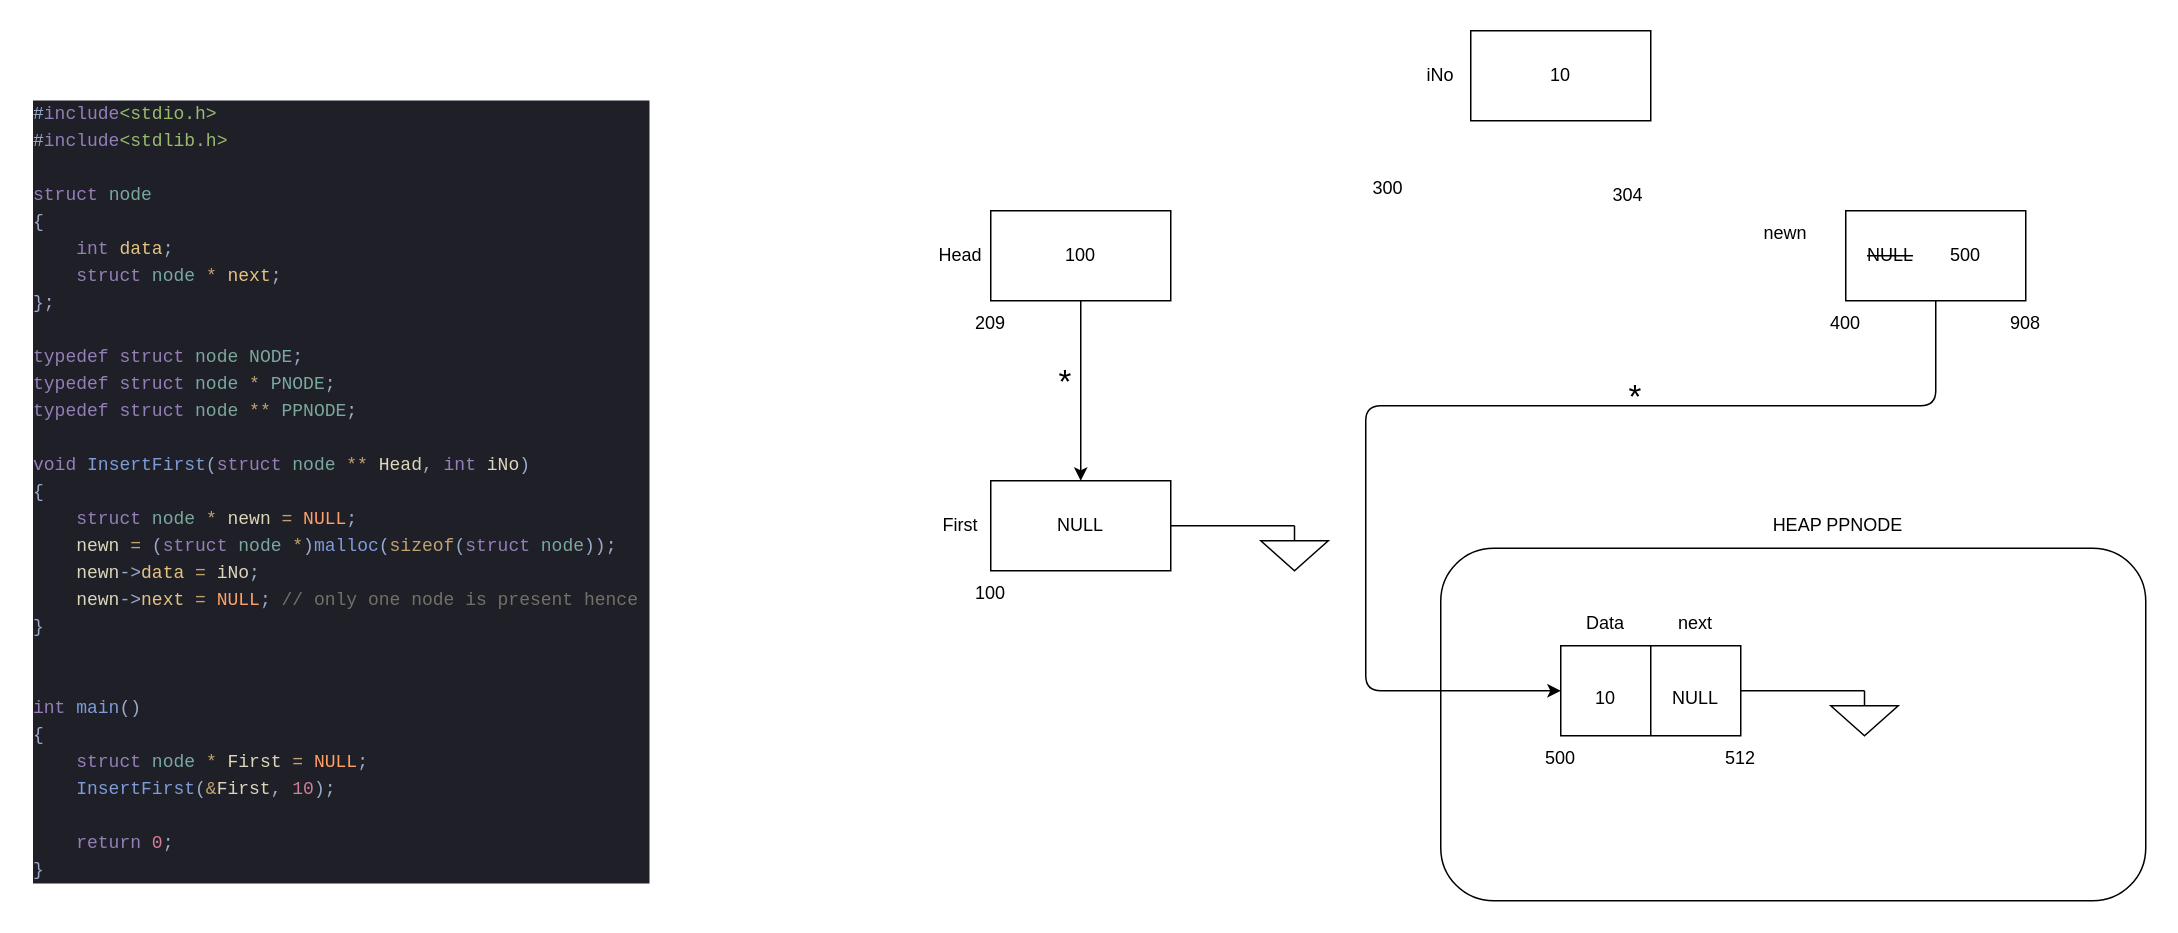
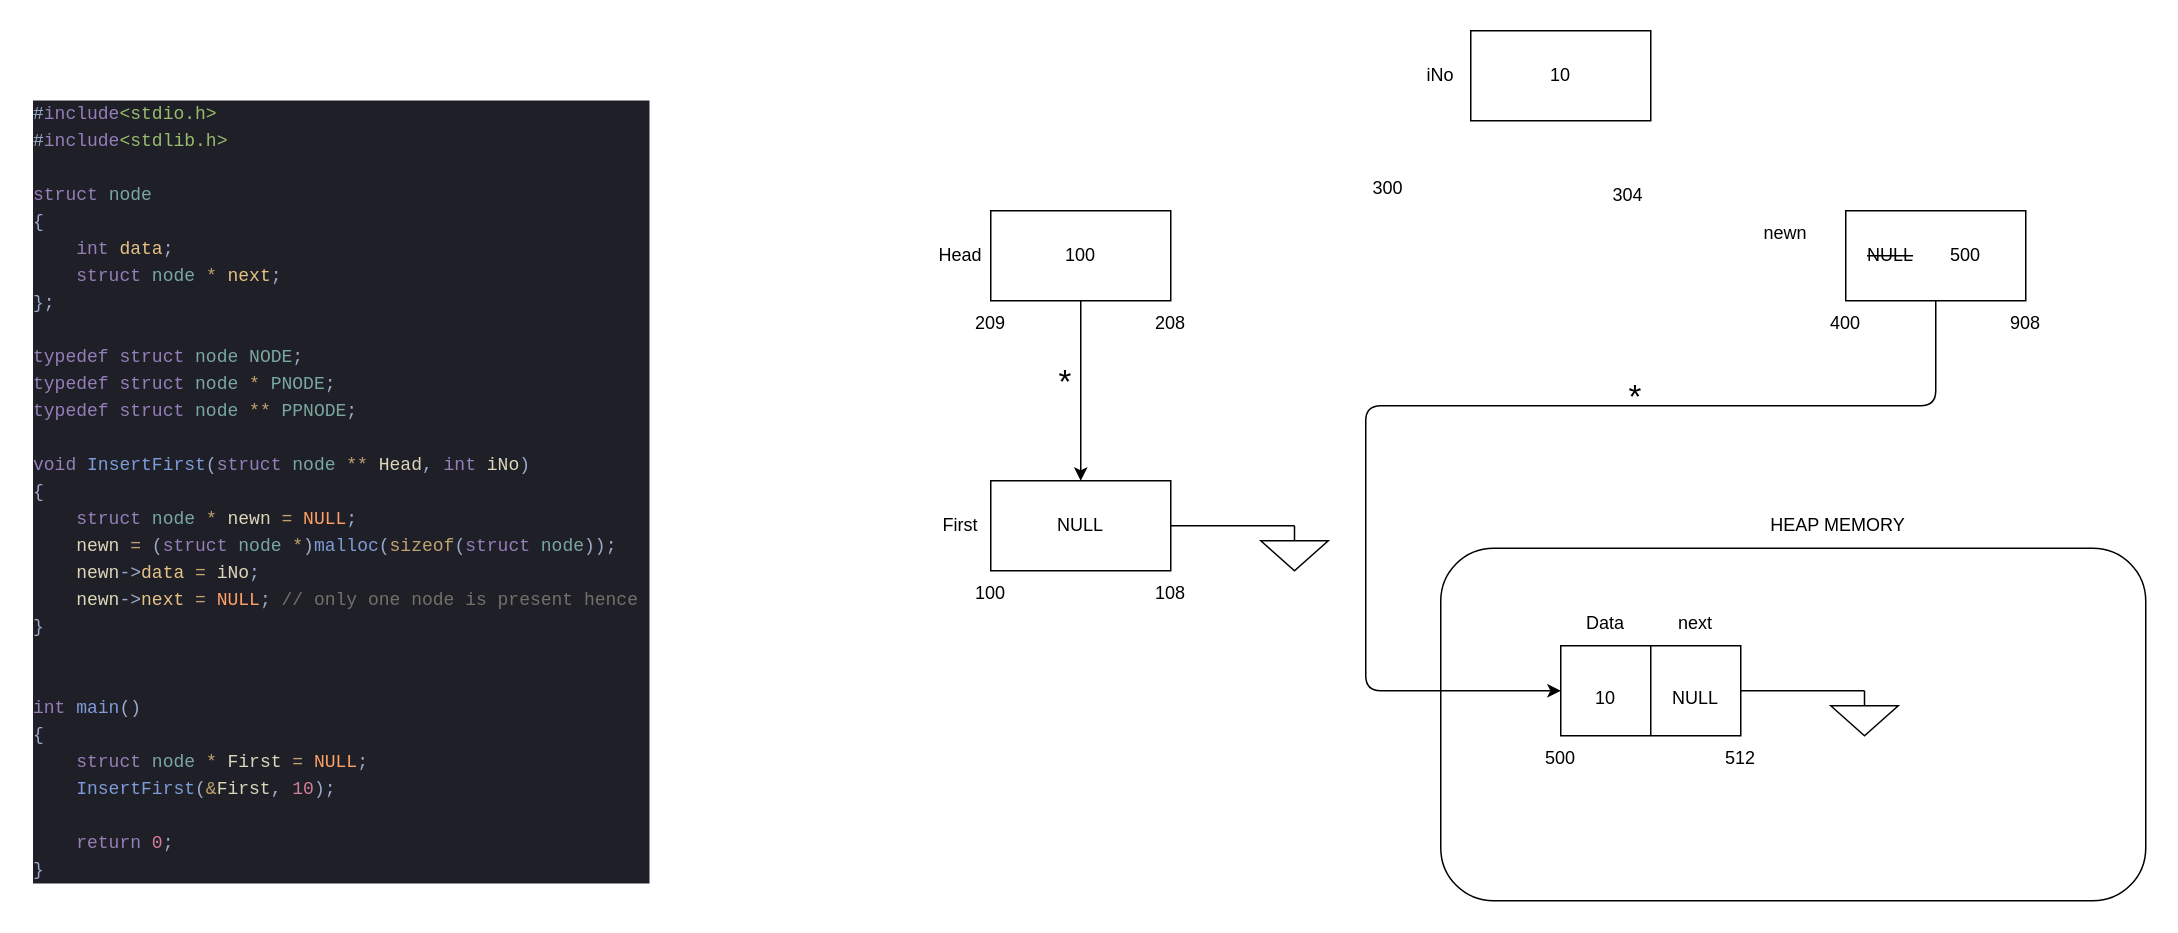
node "208": added
node "HEAP PPNODE": label "HEAP PPNODE" -> "HEAP MEMORY"
node "108": added
